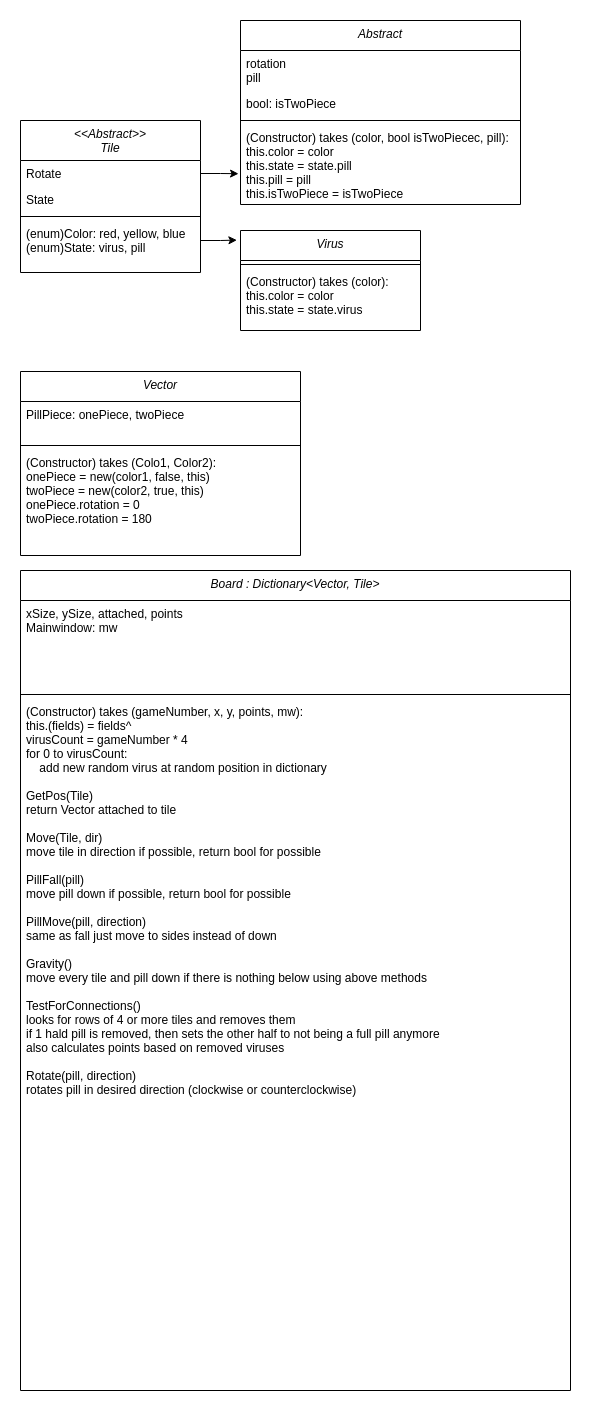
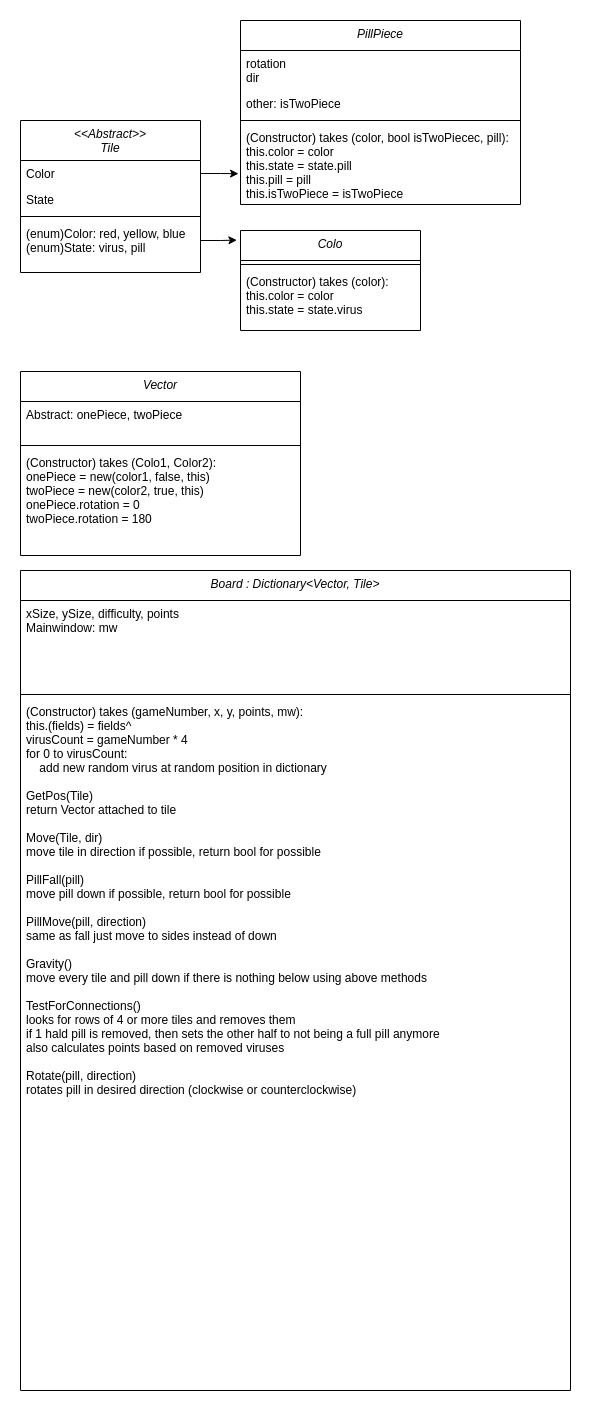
node "Abstract": label "Abstract" -> "PillPiece"
node "rotation pill": label "rotation pill" -> "rotation dir"
node "bool: isTwoPiece": label "bool: isTwoPiece" -> "other: isTwoPiece"
node "Rotate": label "Rotate" -> "Color"
node "Virus": label "Virus" -> "Colo"
node "PillPiece: onePiece, twoPiece": label "PillPiece: onePiece, twoPiece" -> "Abstract: onePiece, twoPiece"
node "xSize, ySize, attached, points Mainwindow: mw": label "xSize, ySize, attached, points Mainwindow: mw" -> "xSize, ySize, difficulty, points Mainwindow: mw"
